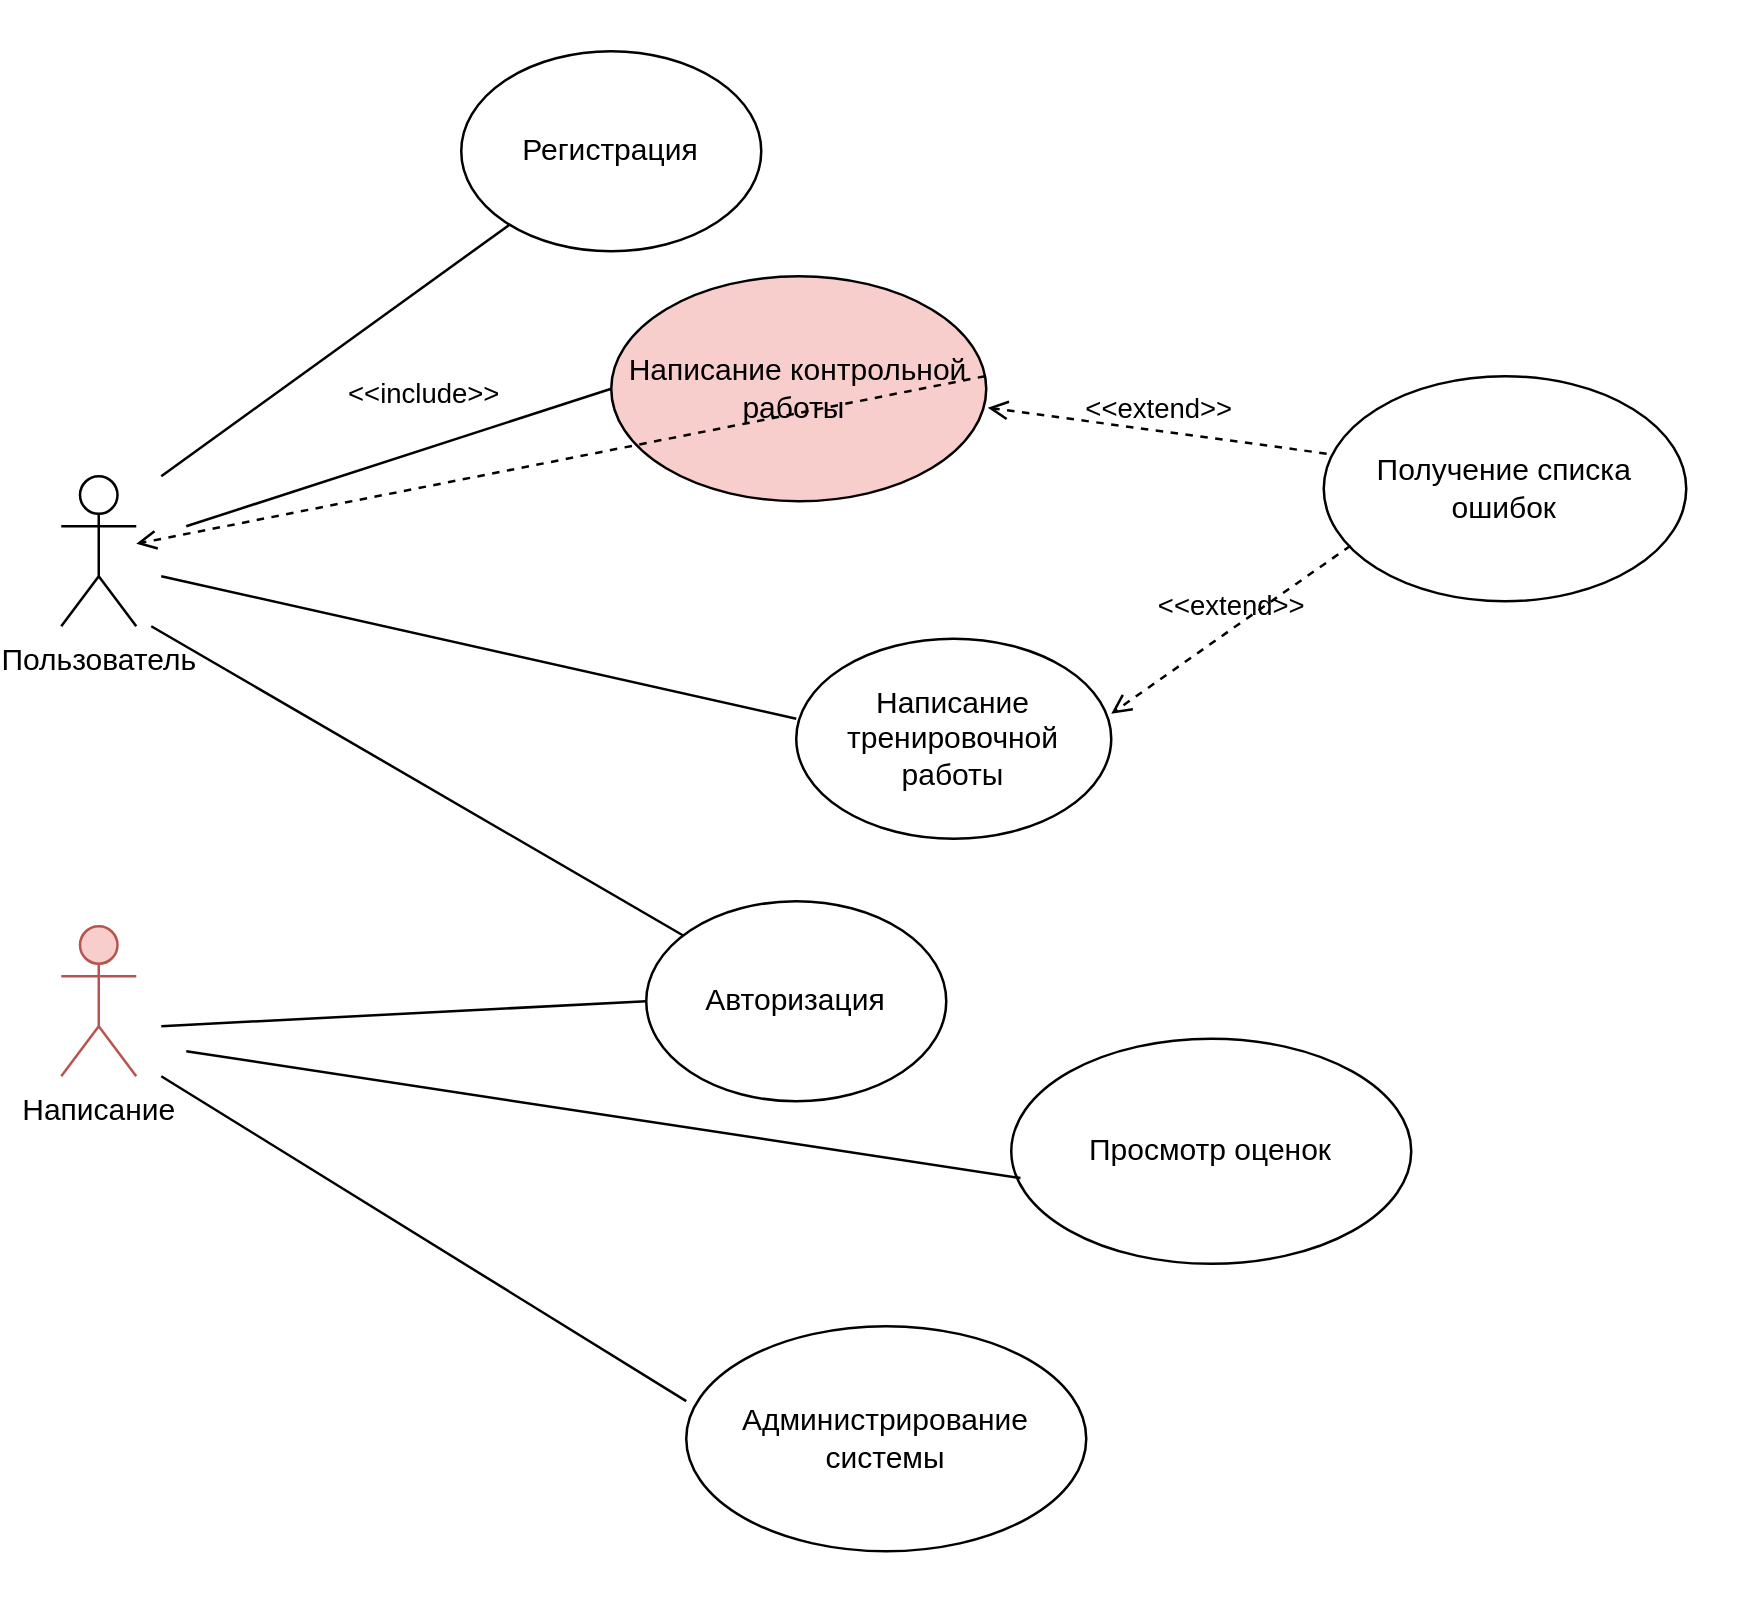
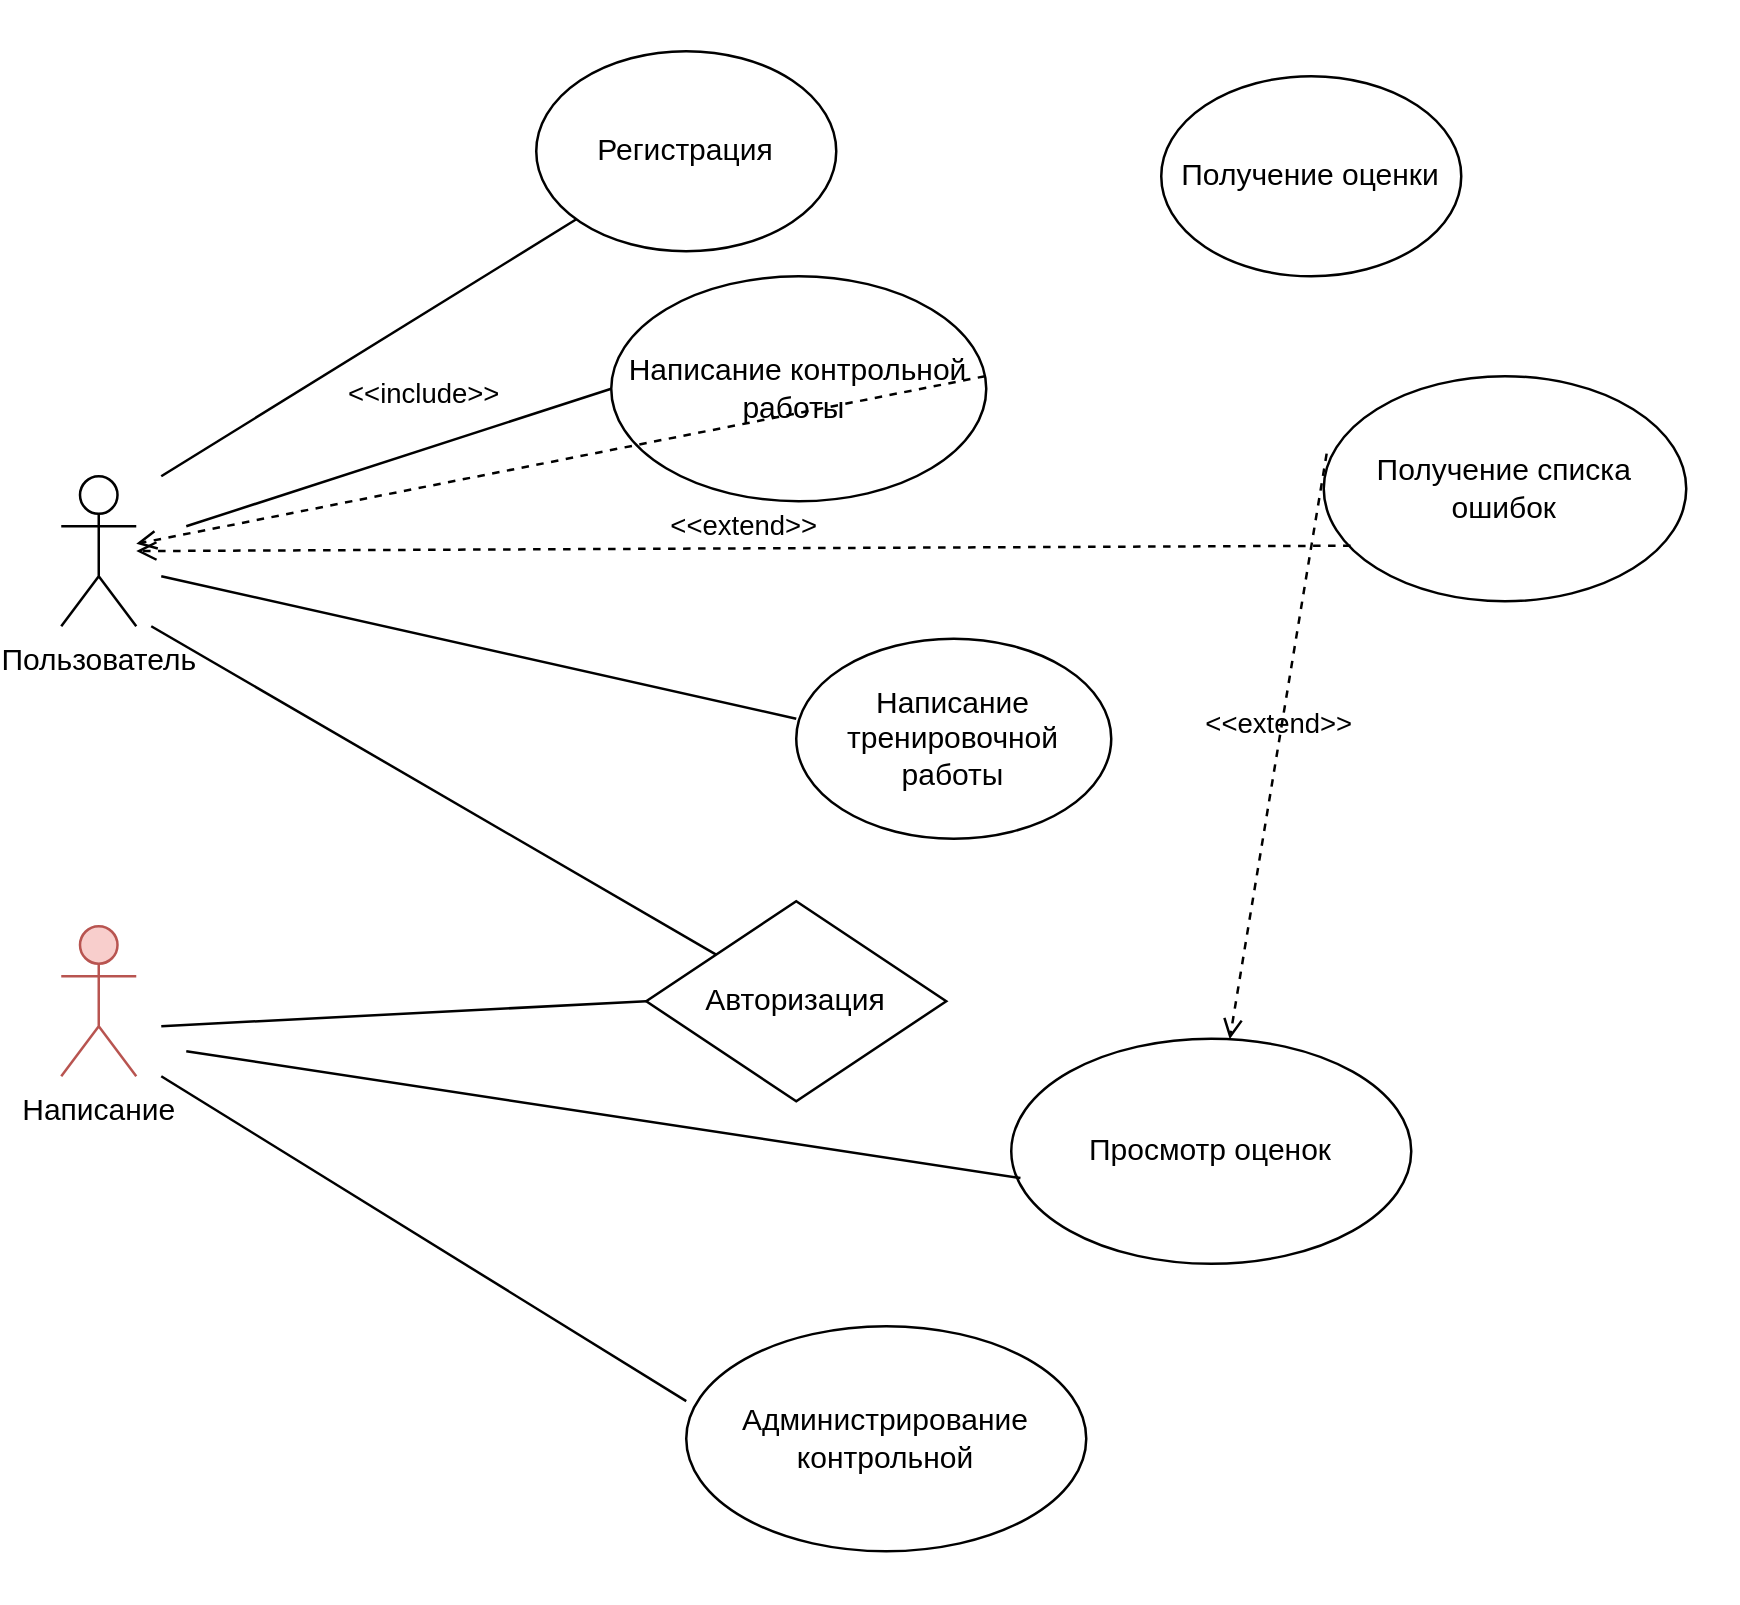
node "Регистрация": moved (611, 151) -> (686, 151)
node "Получение оценки": added
node "Написание контрольной работы": fillcolor #f8cecc -> #ffffff
edge "Получение списка ошибок" -> "Написание контрольной работы": now "Получение списка ошибок" -> "Просмотр оценок"
edge "Получение списка ошибок" -> "Написание тренировочной работы": now "Получение списка ошибок" -> "Пользователь"
node "Авторизация": shape ellipse -> diamond
node "Администрирование системы": label "Администрирование системы" -> "Администрирование контрольной"
